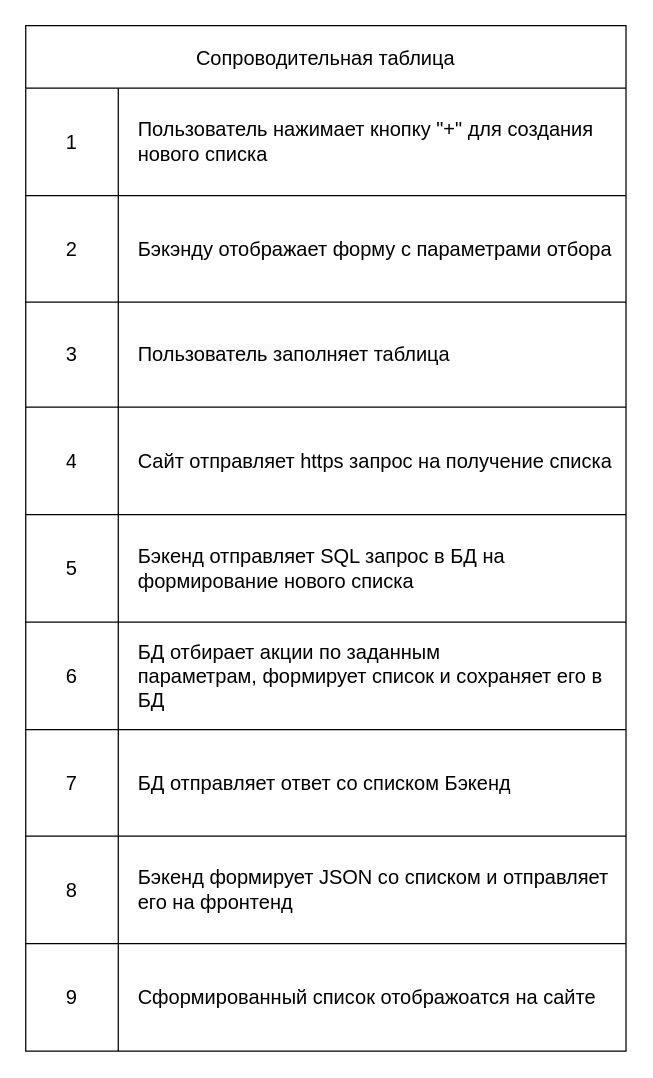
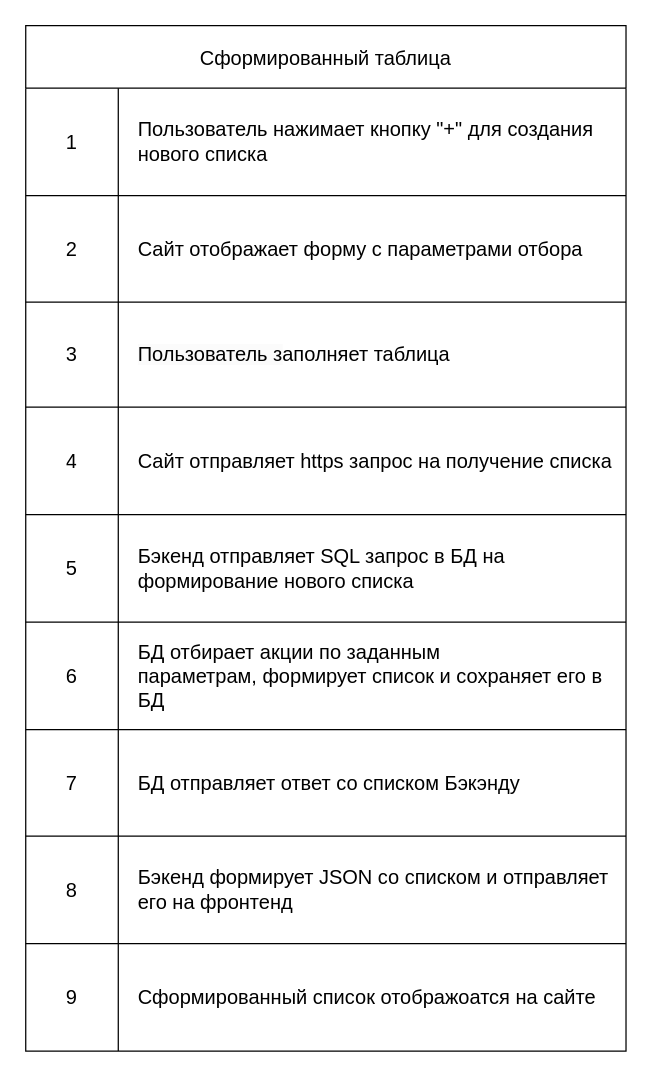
node "Сопроводительная таблица": label "Сопроводительная таблица" -> "Сформированный таблица"
node "Бэкэнду отображает форму с параметрами отбора": label "Бэкэнду отображает форму с параметрами отбора" -> "Сайт отображает форму с параметрами отбора"
node "БД отправляет ответ со списком Бэкенд": label "БД отправляет ответ со списком Бэкенд" -> "БД отправляет ответ со списком Бэкэнду"
